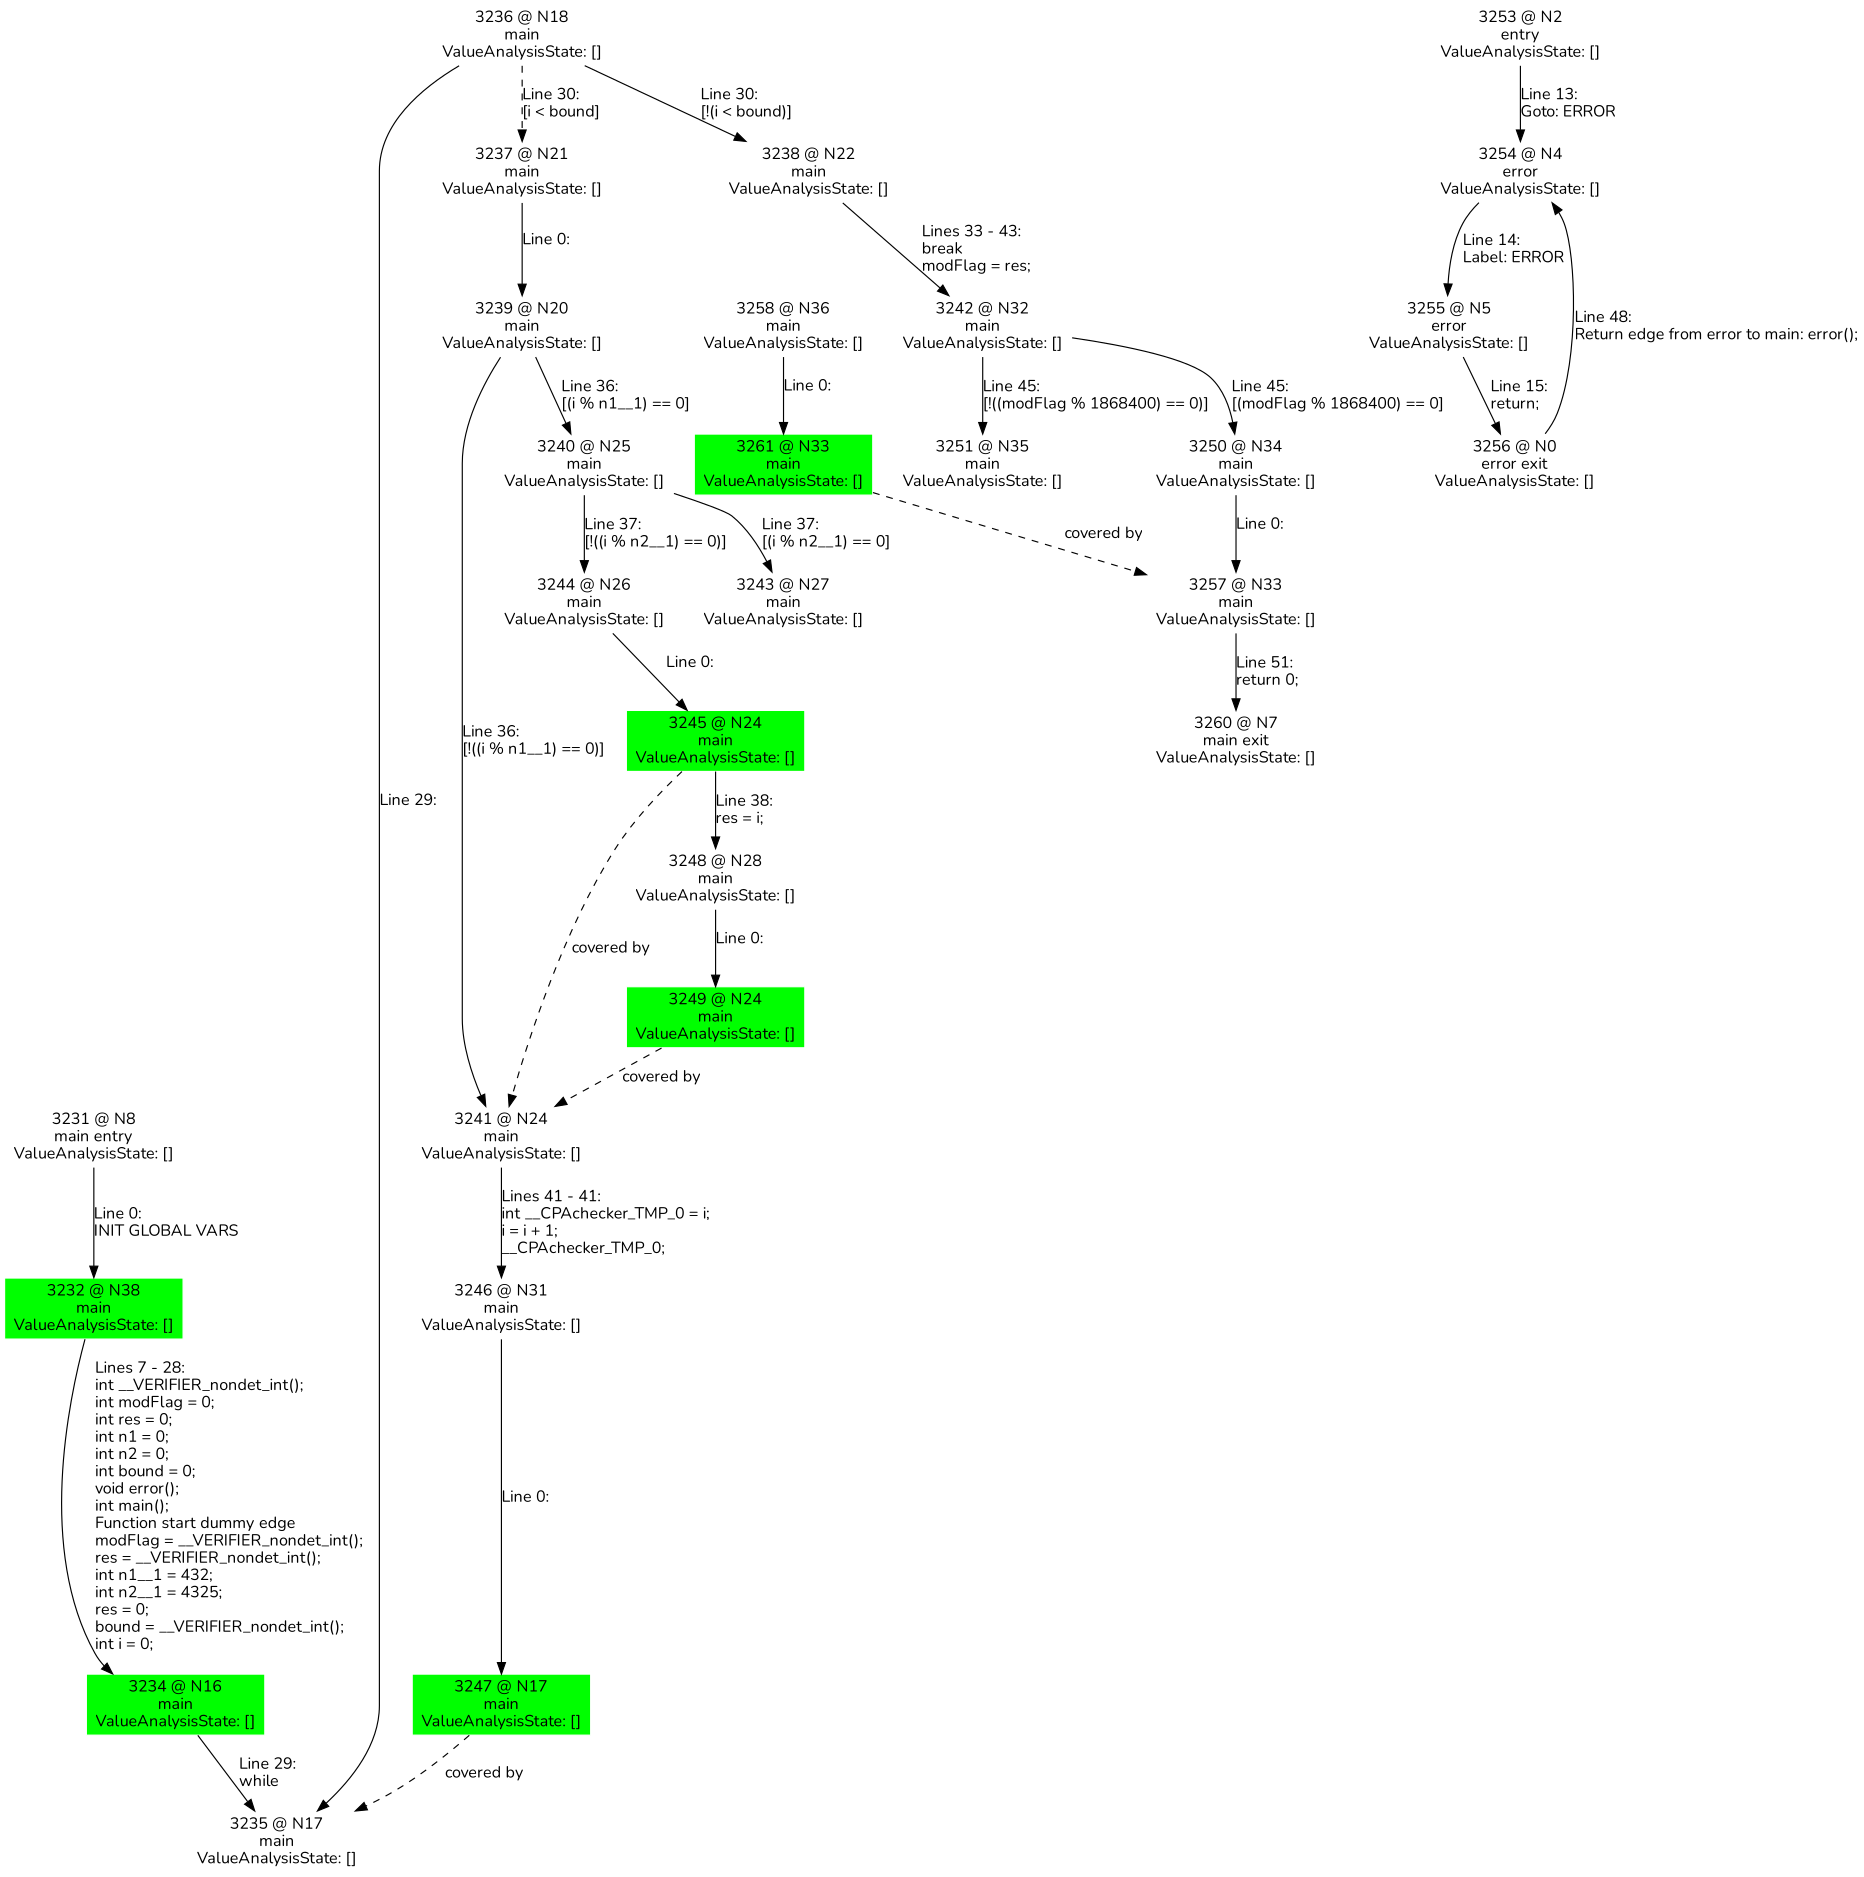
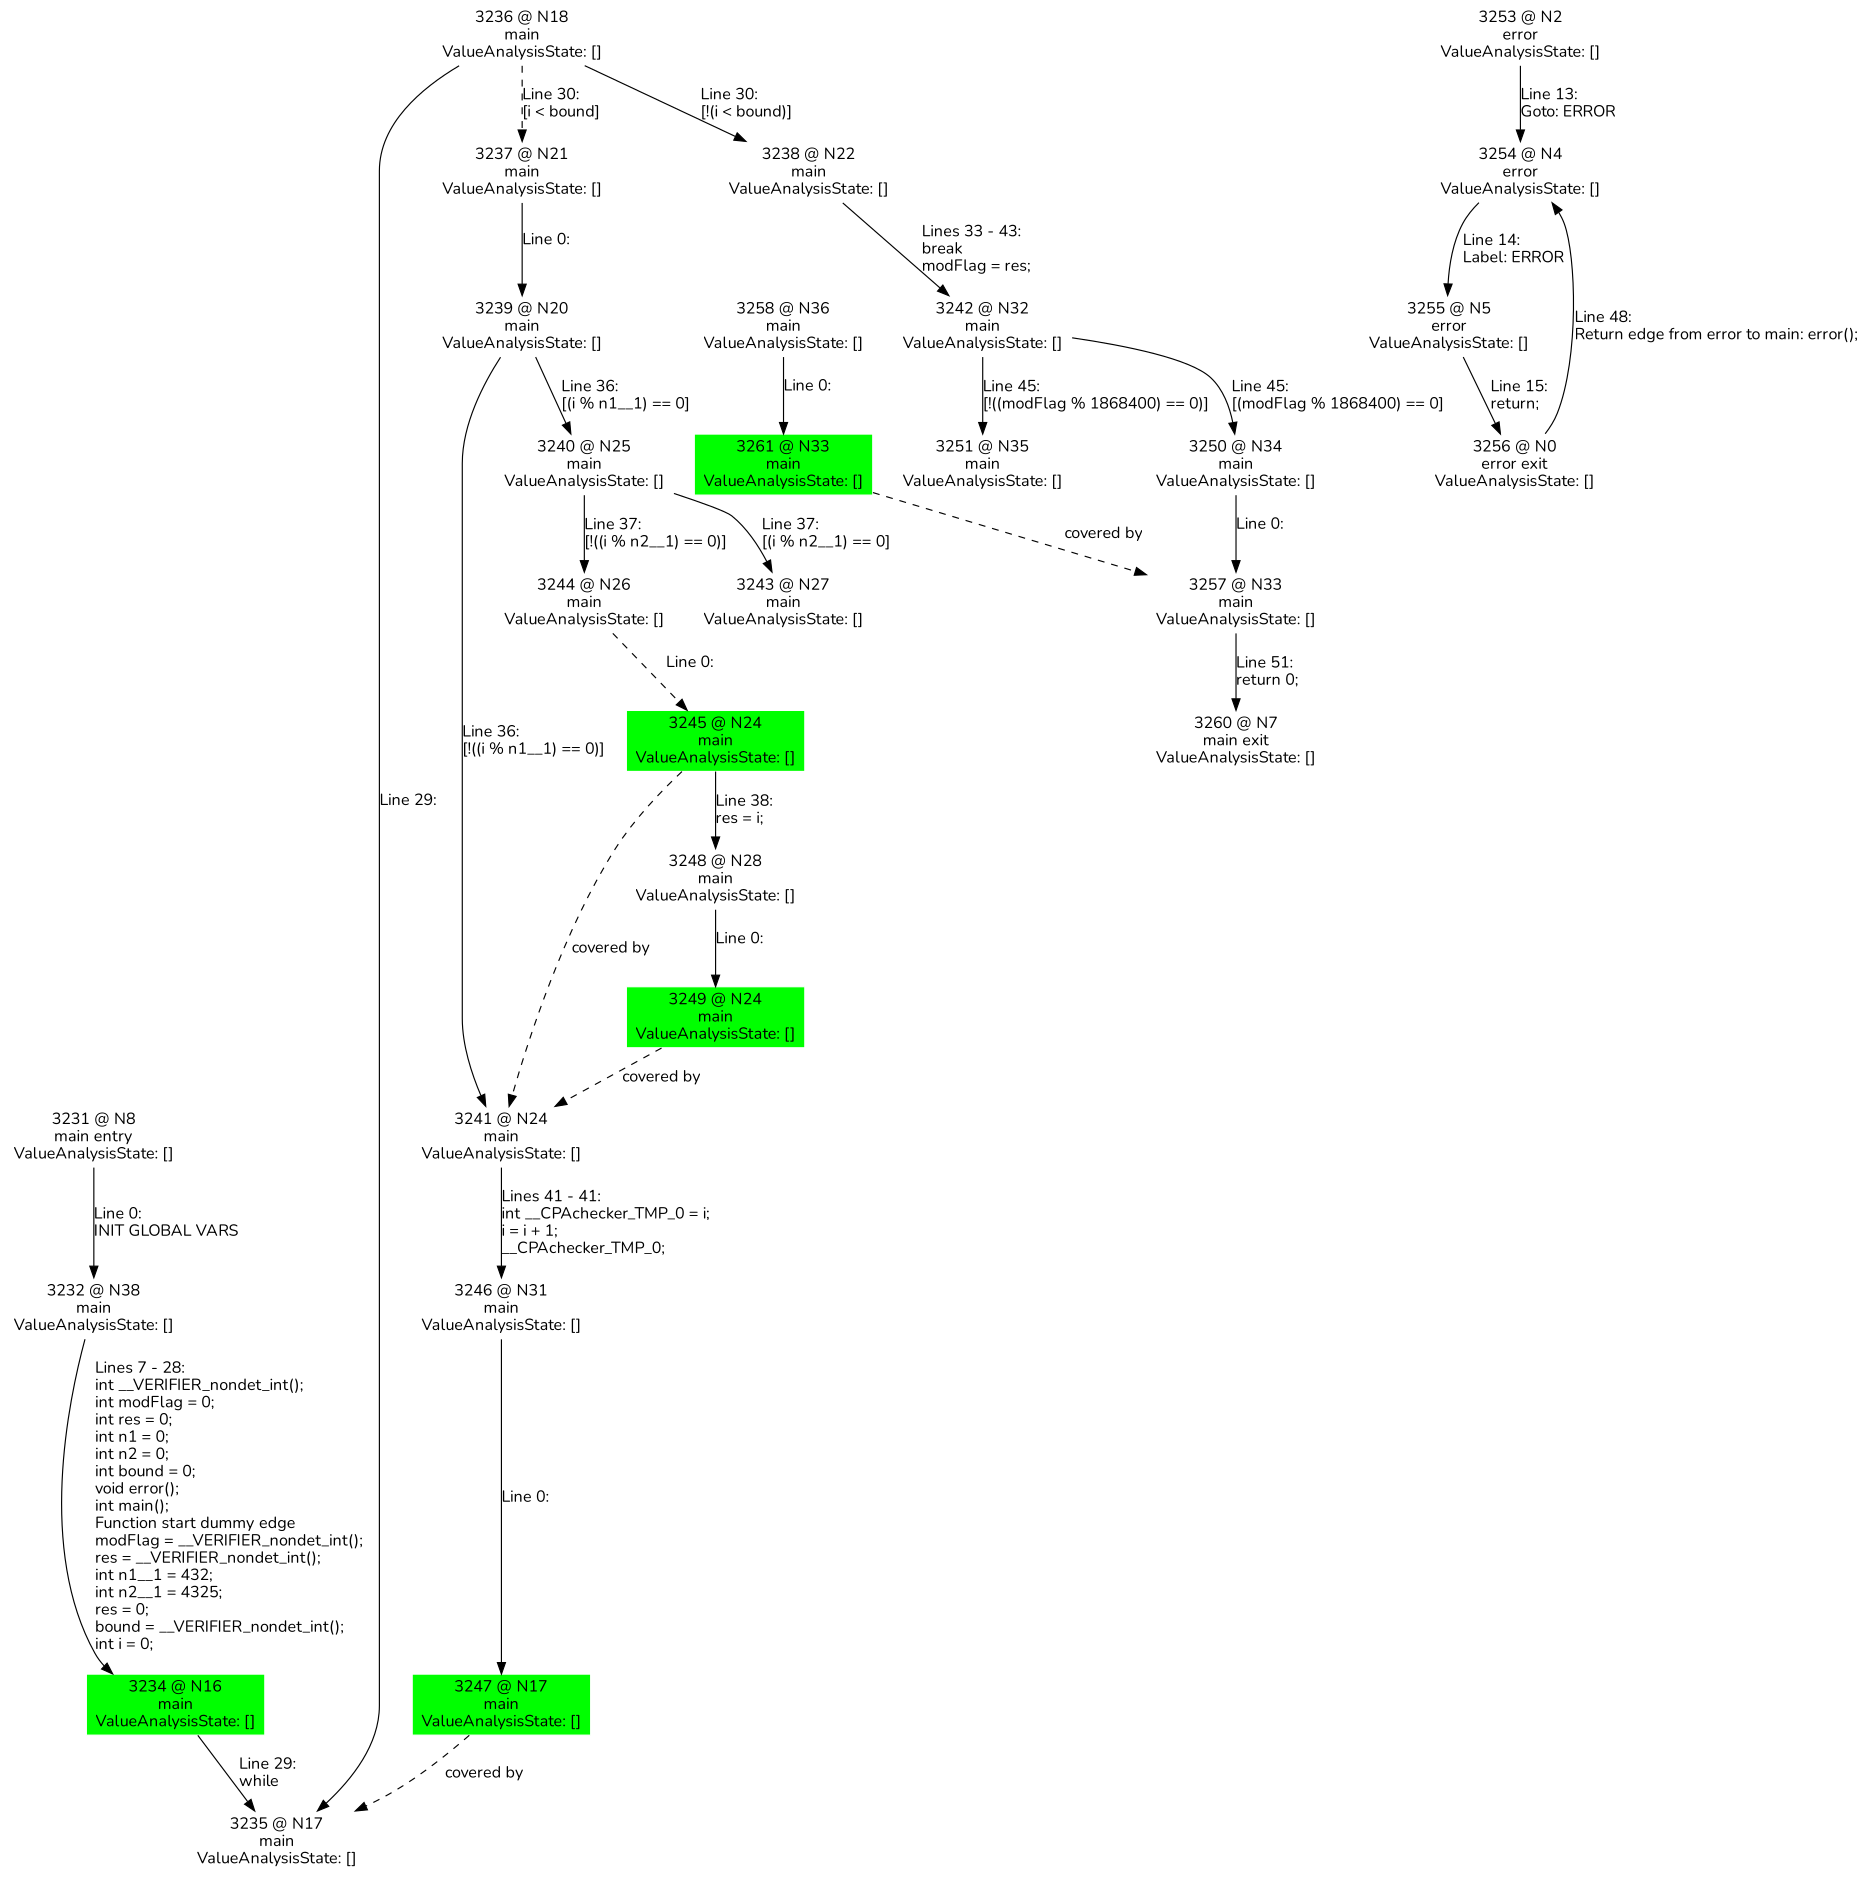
node "3253 @ N2 entry ValueAnalysisState: []": label "3253 @ N2 entry ValueAnalysisState: []" -> "3253 @ N2 error ValueAnalysisState: []"
edge "3244 @ N26 main ValueAnalysisState: []" -> "3245 @ N24 main ValueAnalysisState: []": style solid -> dashed
node "3232 @ N38 main ValueAnalysisState: []": fillcolor green -> white
